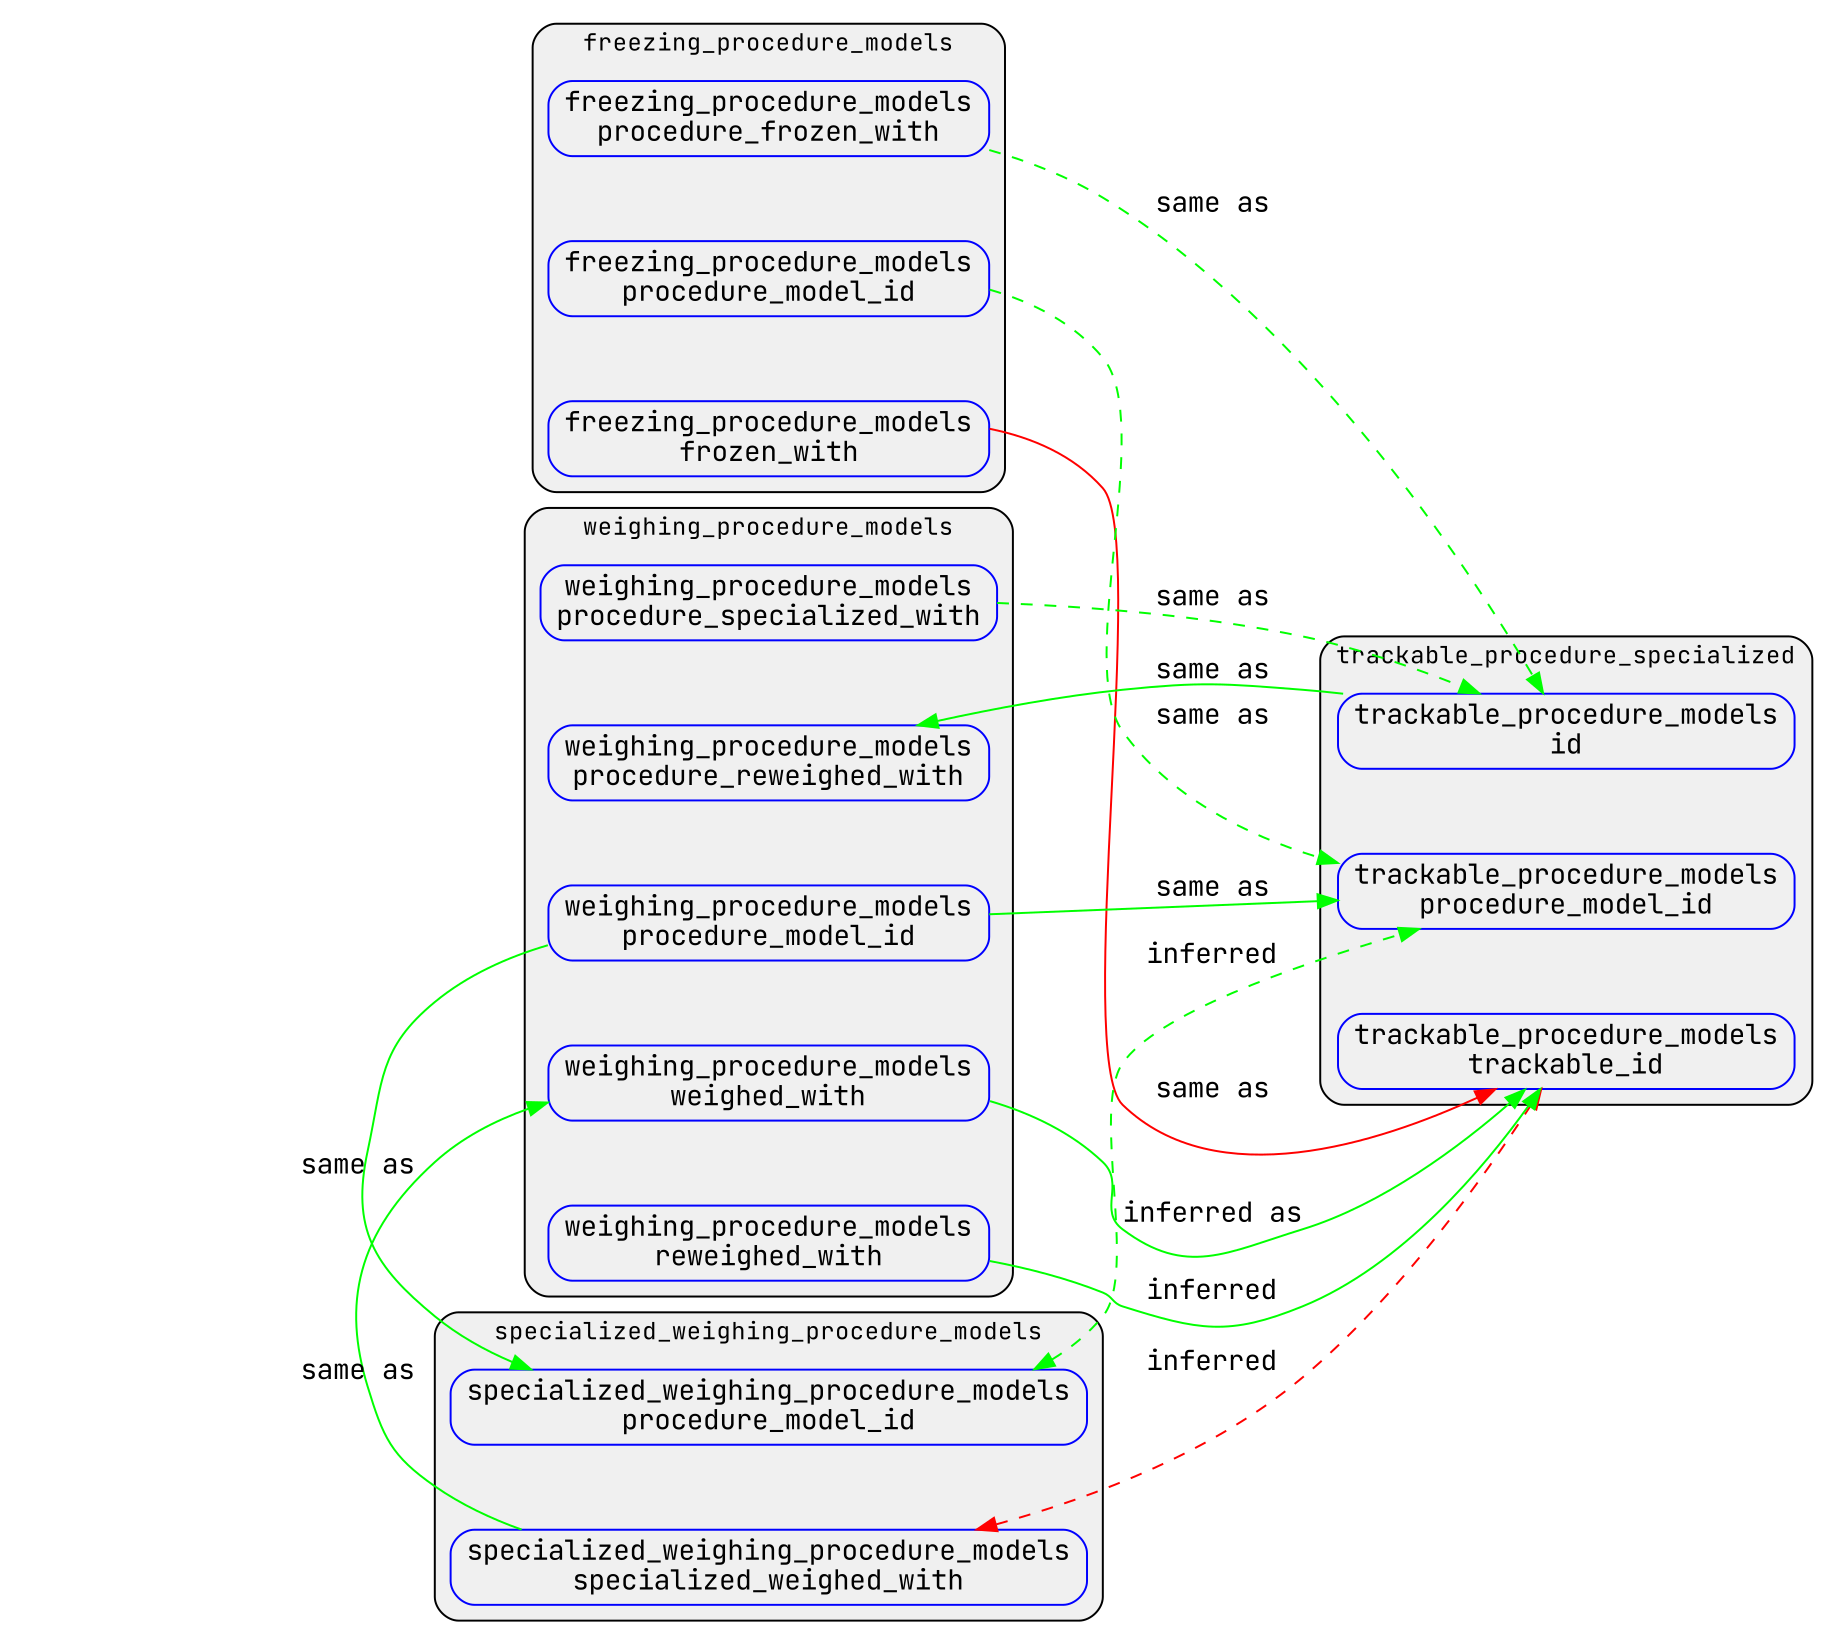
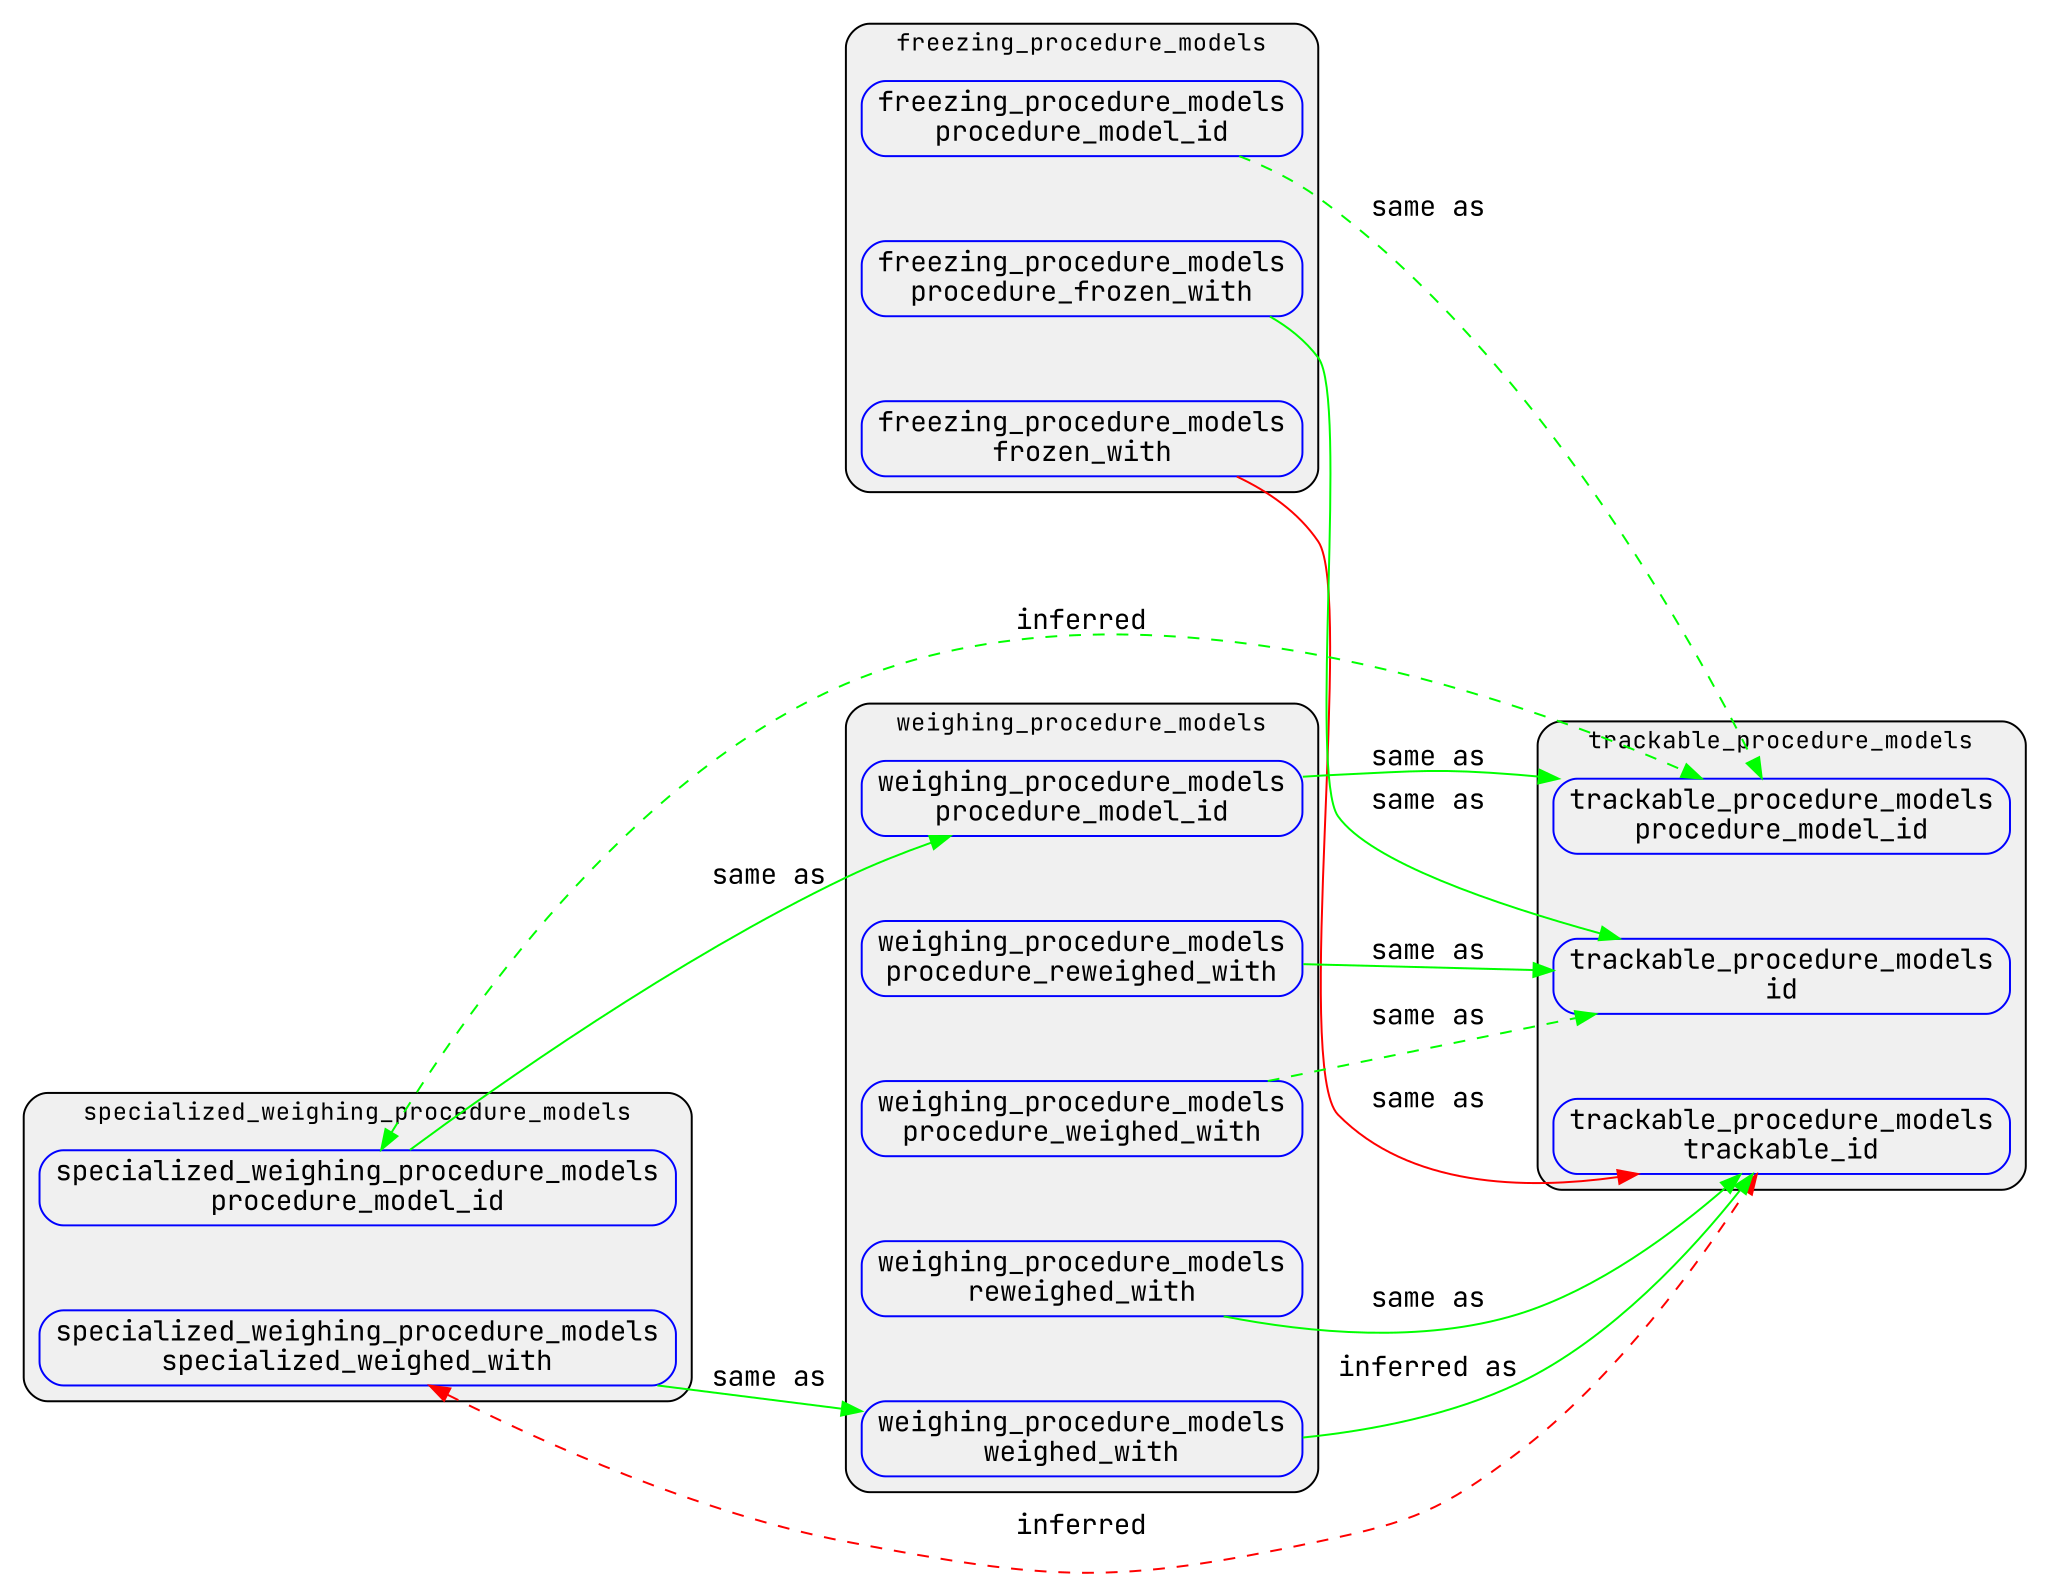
edge "freezing_procedure_models procedure_frozen_with" -> "trackable_procedure_models id": style dashed -> solid
node "weighing_procedure_models procedure_specialized_with": label "weighing_procedure_models procedure_specialized_with" -> "weighing_procedure_models procedure_weighed_with"
cluster "trackable_procedure_specialized": label "trackable_procedure_specialized" -> "trackable_procedure_models"
edge "trackable_procedure_models id" -> "weighing_procedure_models procedure_reweighed_with": reversed
edge "weighing_procedure_models procedure_model_id" -> "specialized_weighing_procedure_models procedure_model_id": reversed
edge "weighing_procedure_models reweighed_with" -> "trackable_procedure_models trackable_id": label "inferred" -> "same as"
